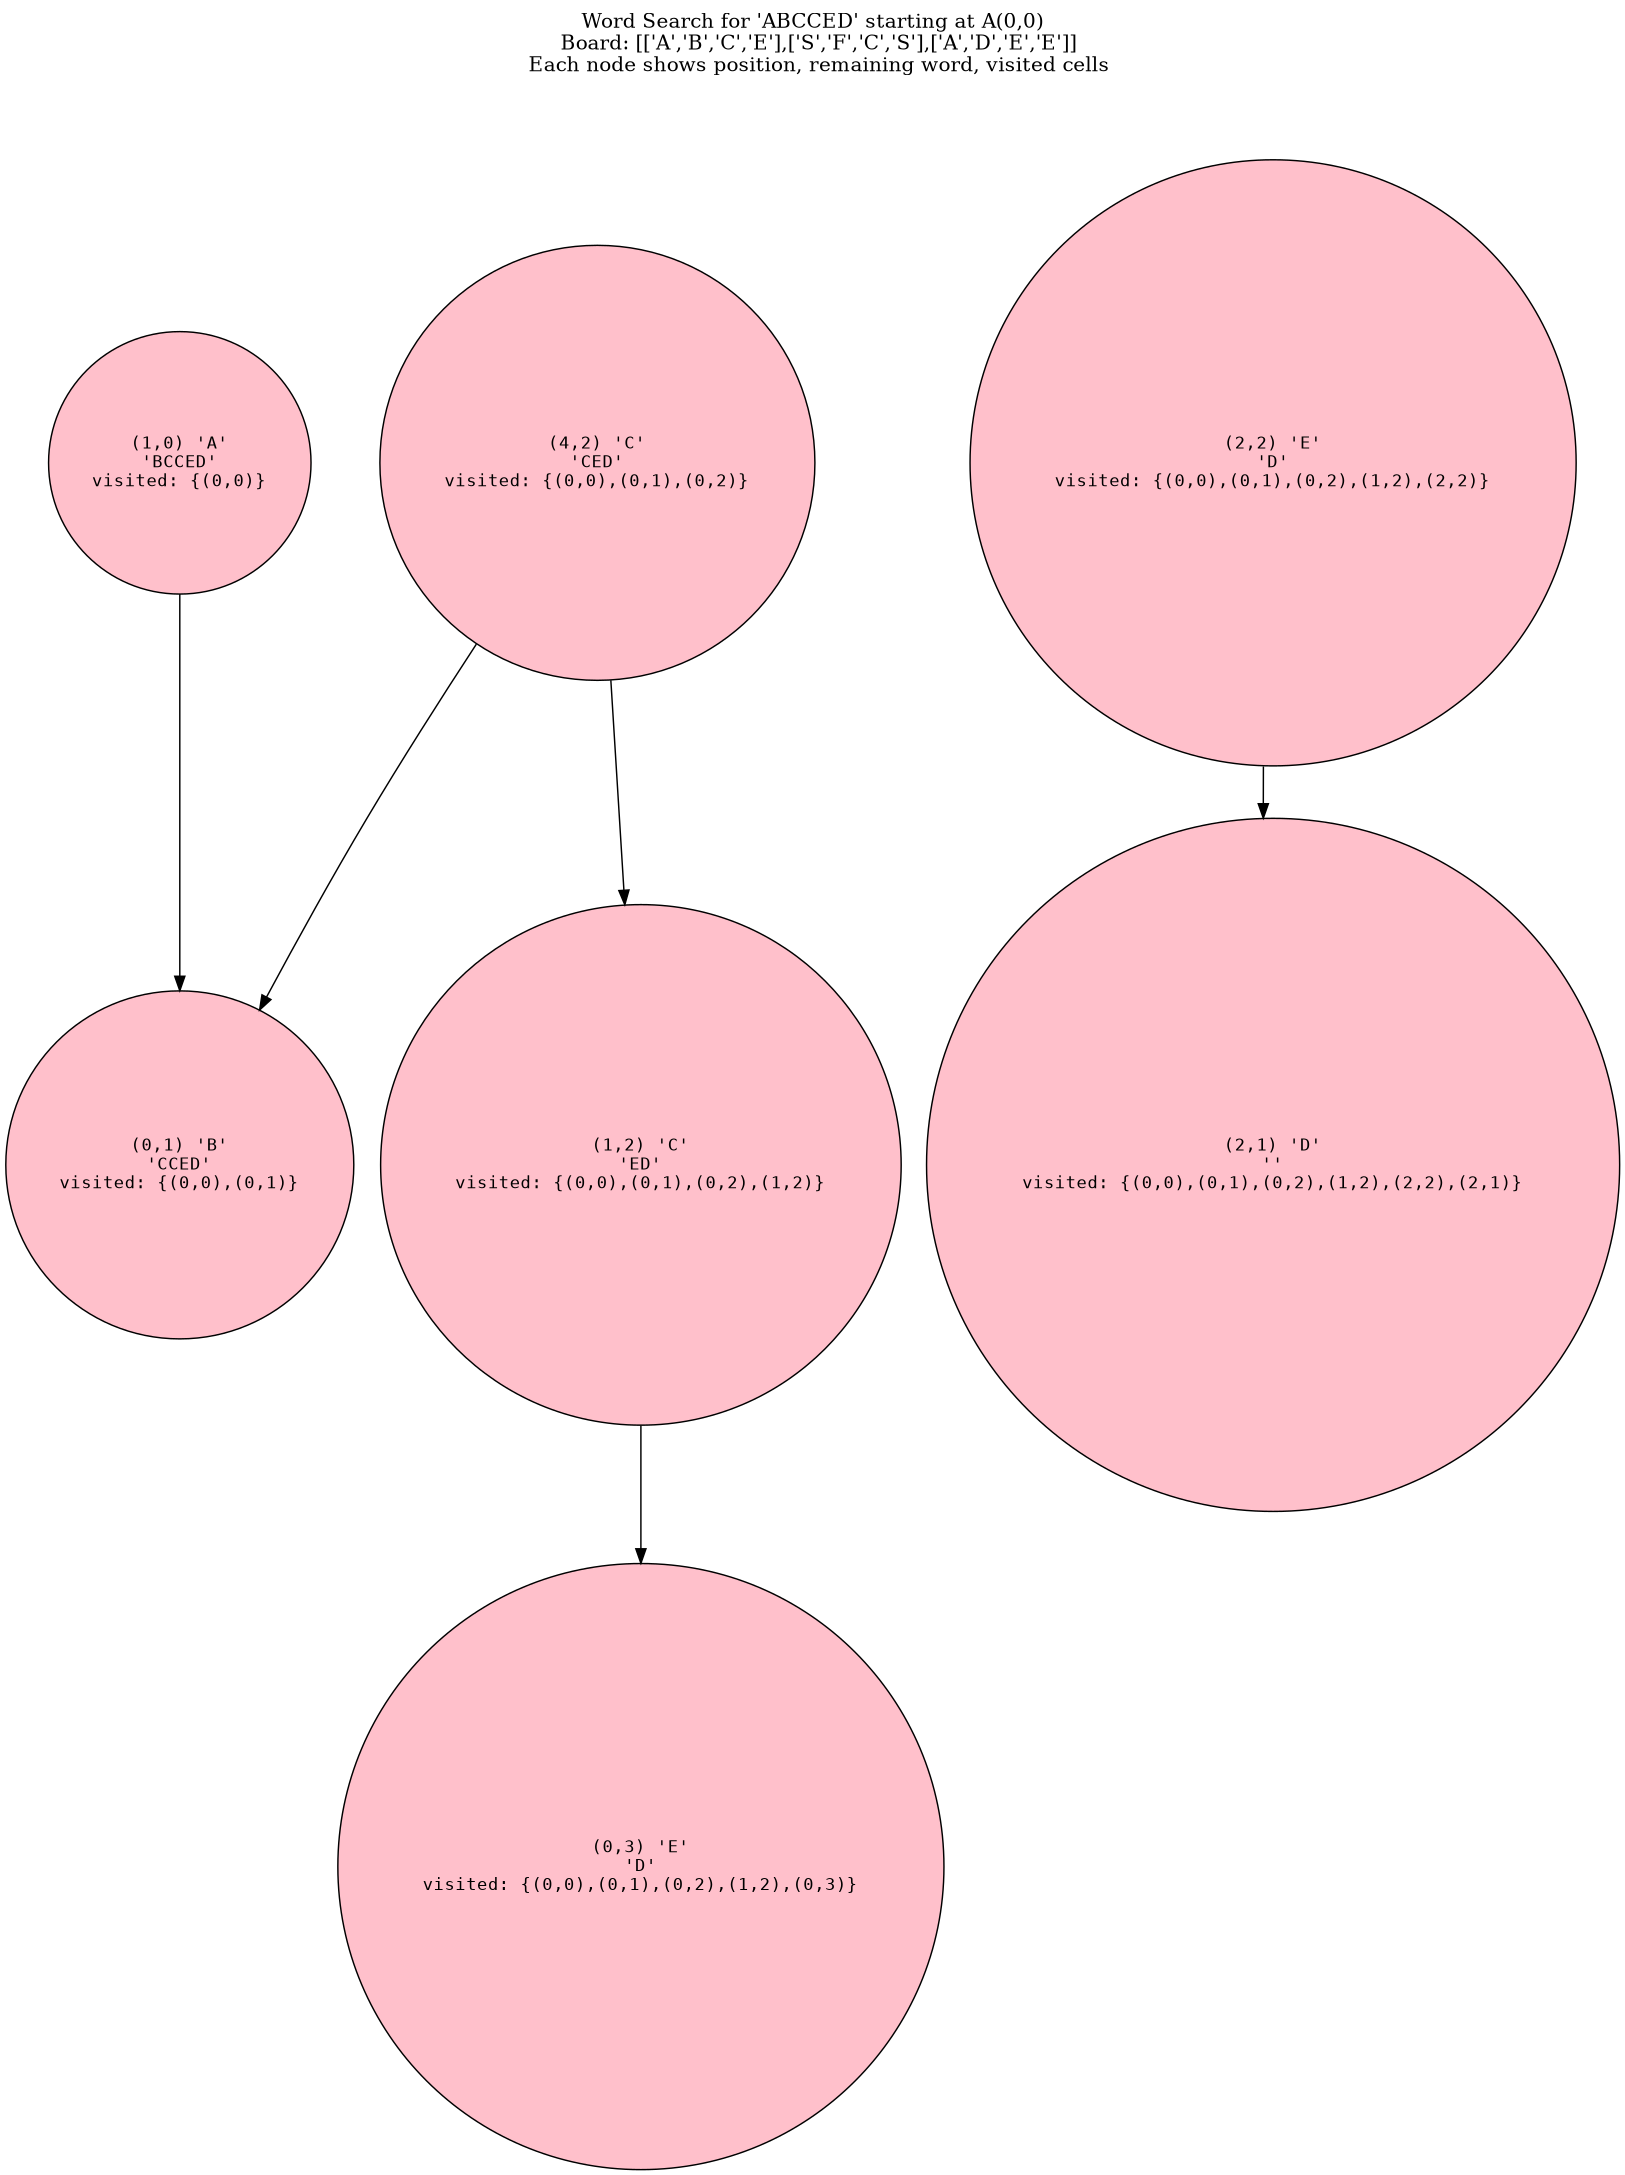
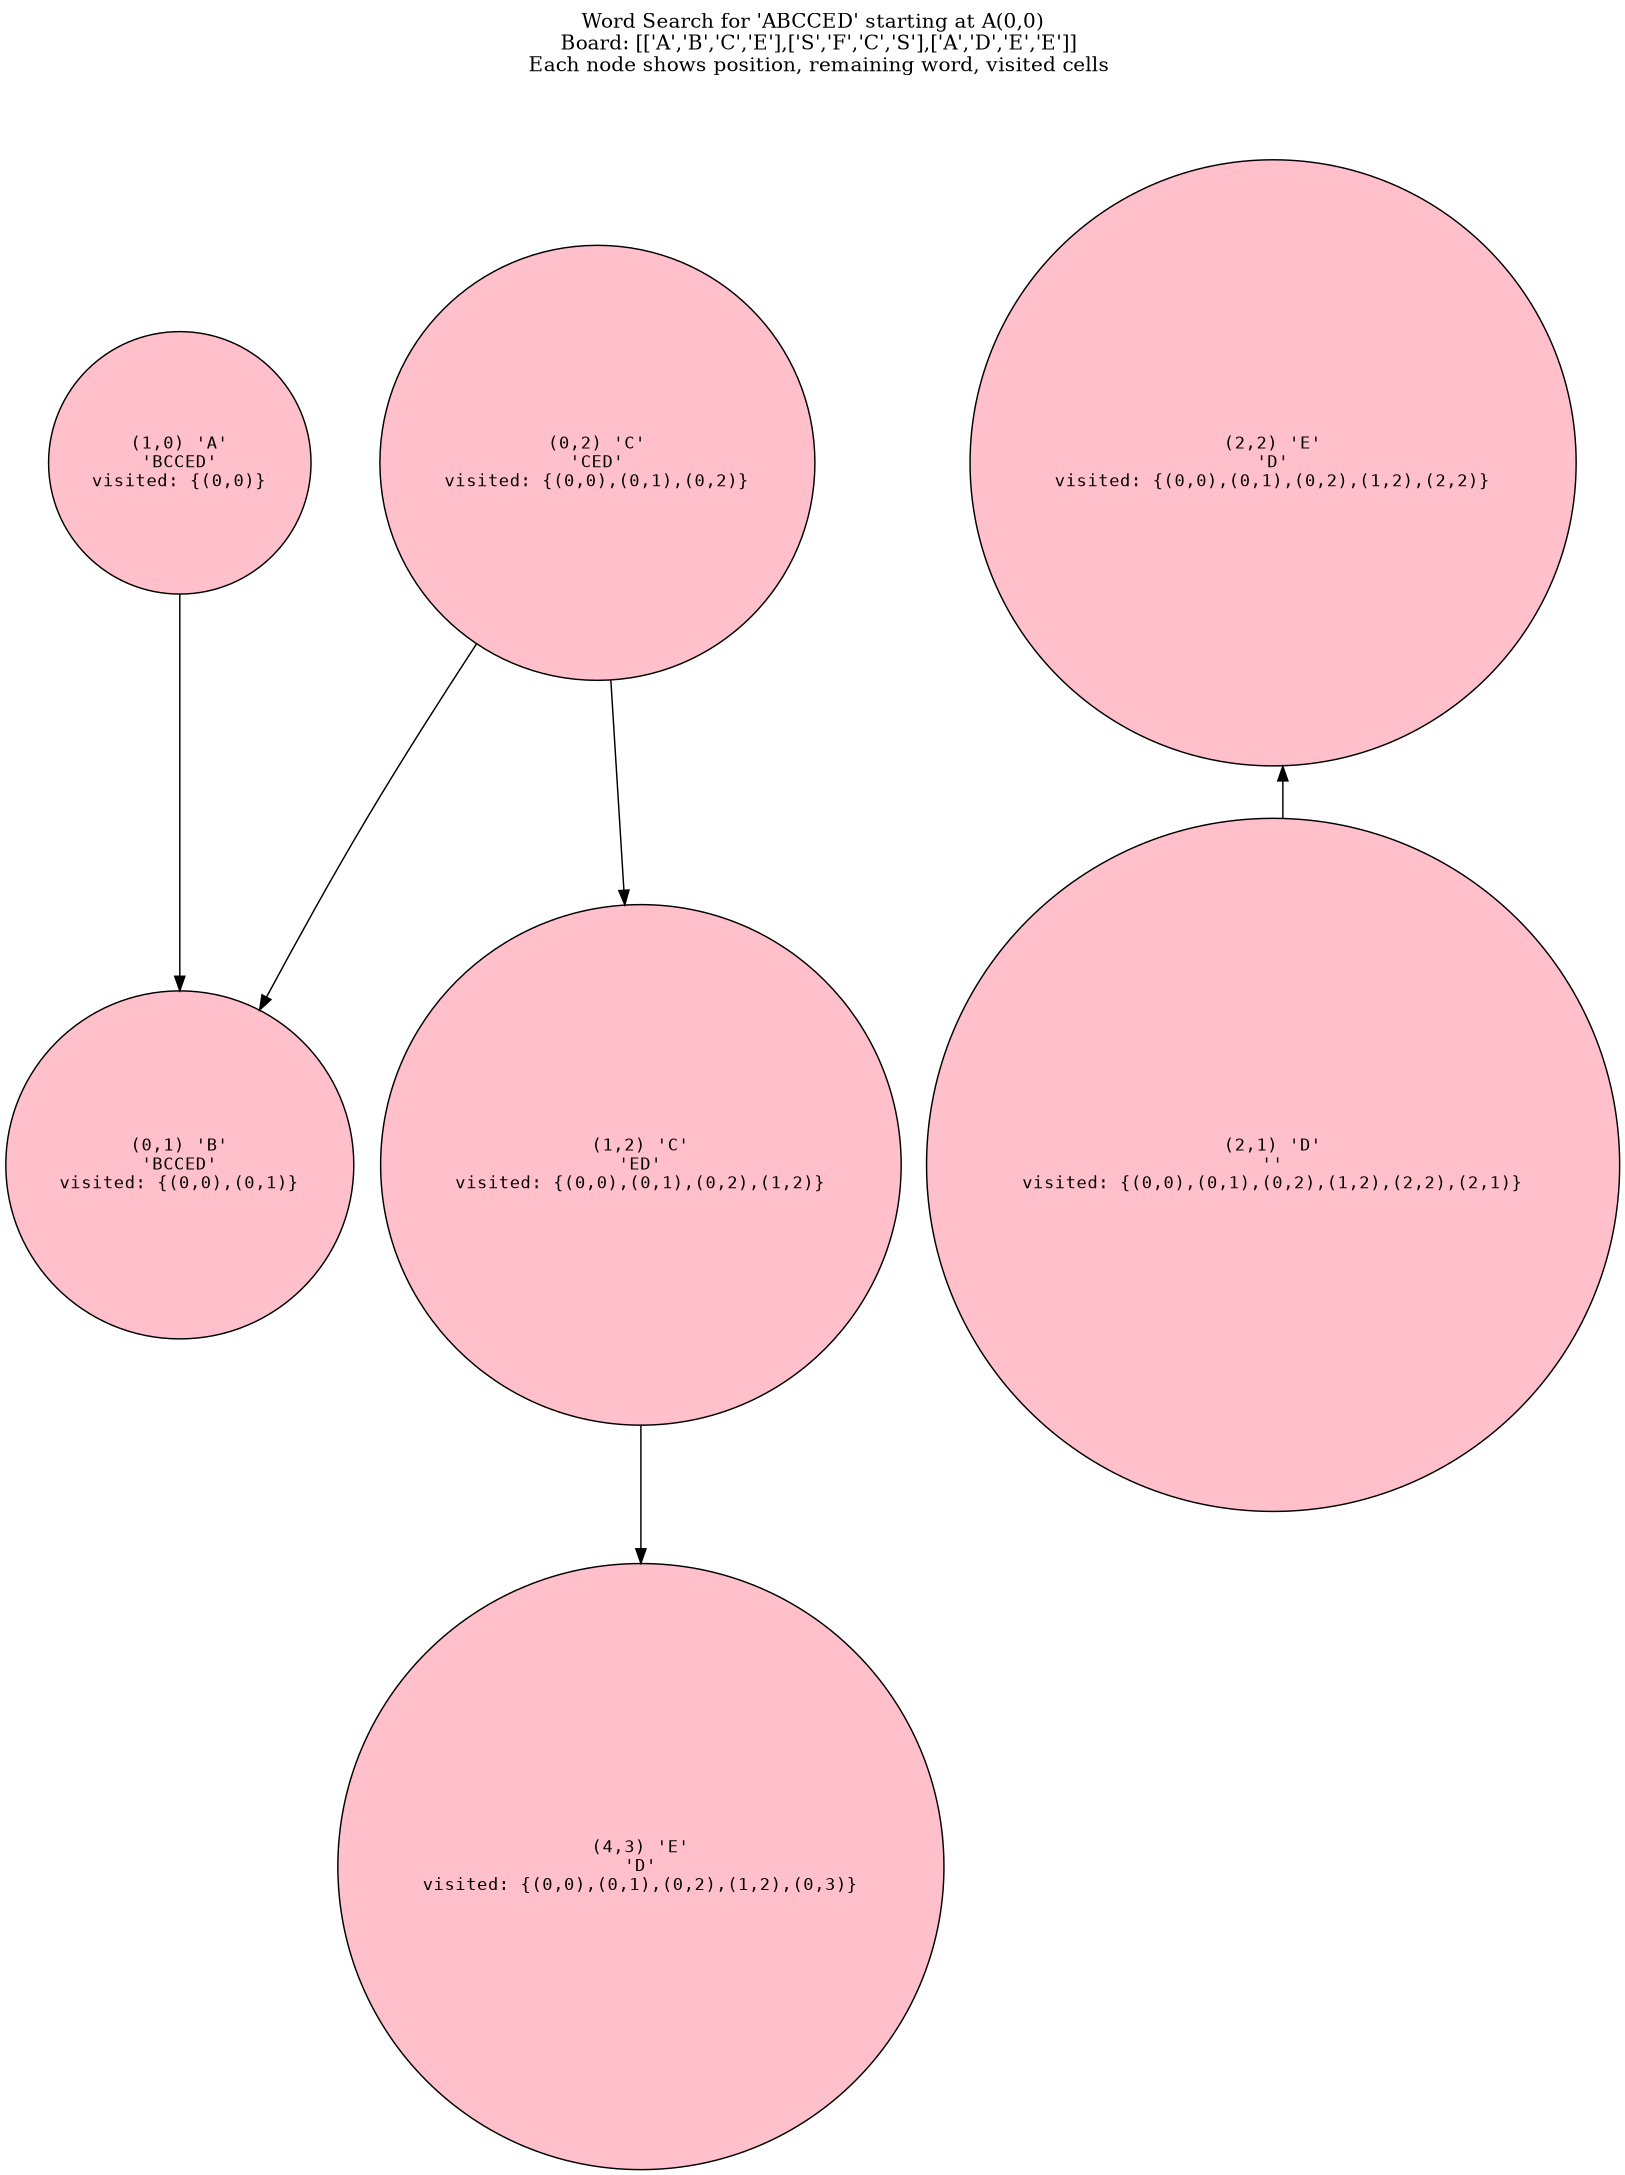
node "(4,2) 'C' 'CED' visited: {(0,0),(0,1),(0,2)}": label "(4,2) 'C' 'CED' visited: {(0,0),(0,1),(0,2)}" -> "(0,2) 'C' 'CED' visited: {(0,0),(0,1),(0,2)}"
edge "(2,2) 'E' 'D' visited: {(0,0),(0,1),(0,2),(1,2),(2,2)}" -> "(2,1) 'D' '' visited: {(0,0),(0,1),(0,2),(1,2),(2,2),(2,1)}": reversed
node "(0,1) 'B' 'CCED' visited: {(0,0),(0,1)}": label "(0,1) 'B' 'CCED' visited: {(0,0),(0,1)}" -> "(0,1) 'B' 'BCCED' visited: {(0,0),(0,1)}"
node "(0,3) 'E' 'D' visited: {(0,0),(0,1),(0,2),(1,2),(0,3)}": label "(0,3) 'E' 'D' visited: {(0,0),(0,1),(0,2),(1,2),(0,3)}" -> "(4,3) 'E' 'D' visited: {(0,0),(0,1),(0,2),(1,2),(0,3)}"
